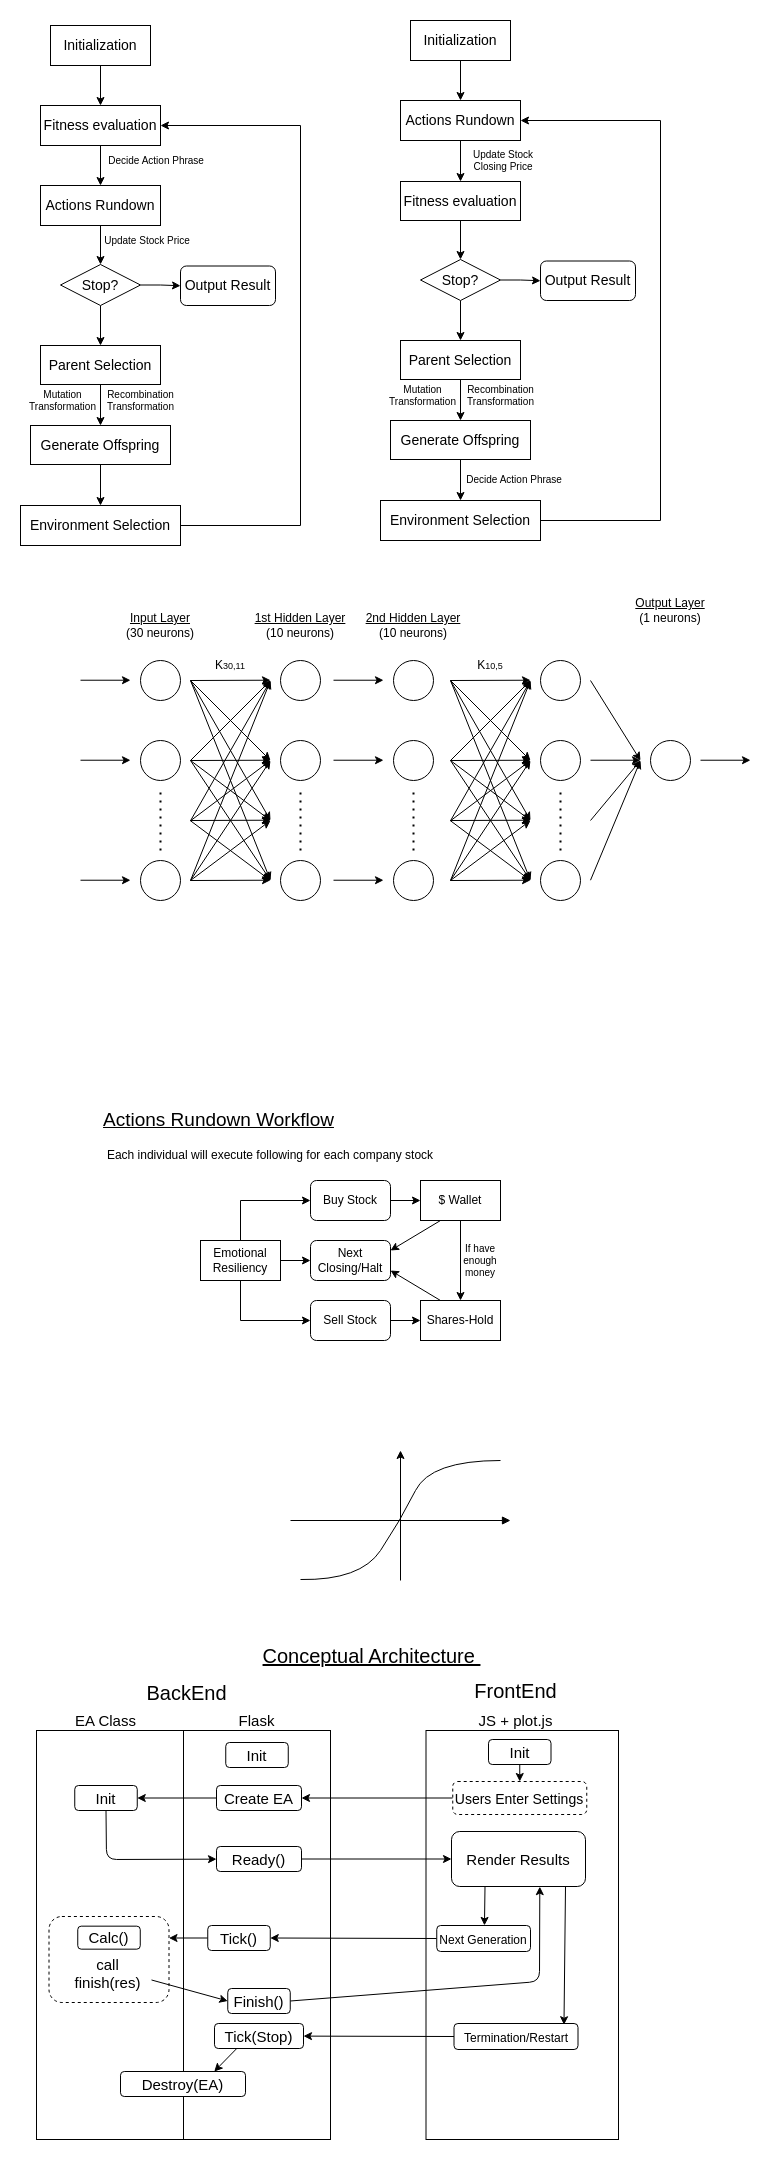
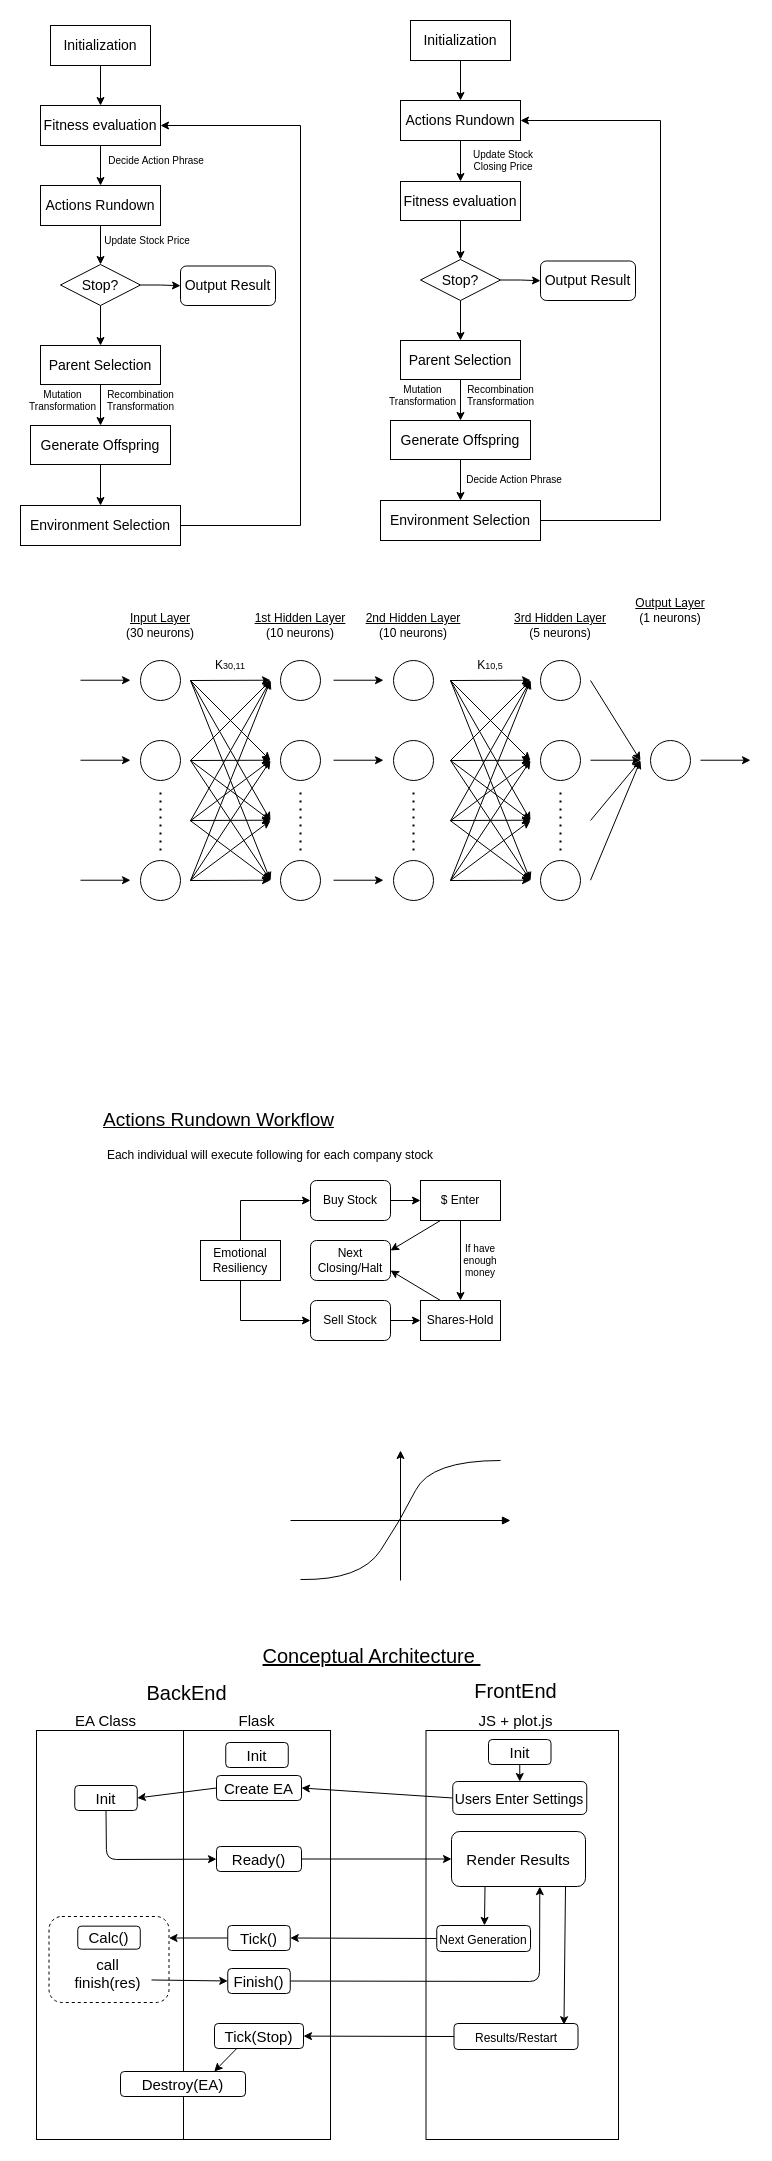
node "3rd Hidden Layer (5 neurons)": added
node "$ Wallet": label "$ Wallet" -> "$ Enter"
edge "Emotional Resiliency" -> "Next Closing/Halt": removed
node "Create EA": moved (259, 1798) -> (259, 1788)
node "Users Enter Settings": style dashed -> solid
node "Tick()": moved (239, 1938) -> (259, 1938)
node "Finish()": moved (259, 2001) -> (259, 1981)
node "Termination/Restart": label "Termination/Restart" -> "Results/Restart"
